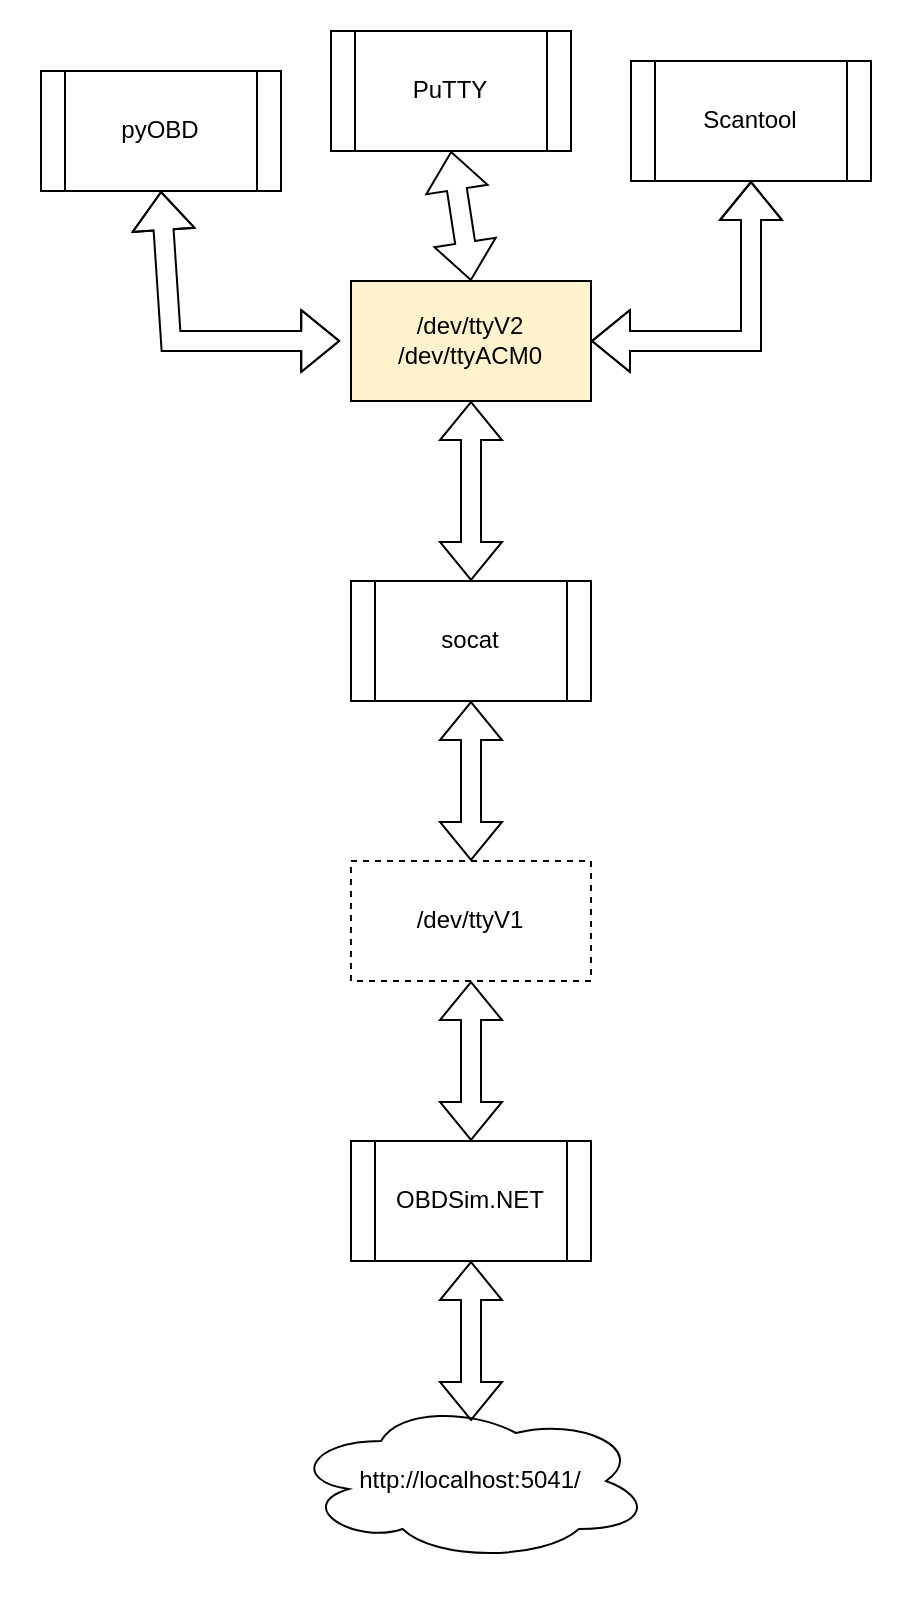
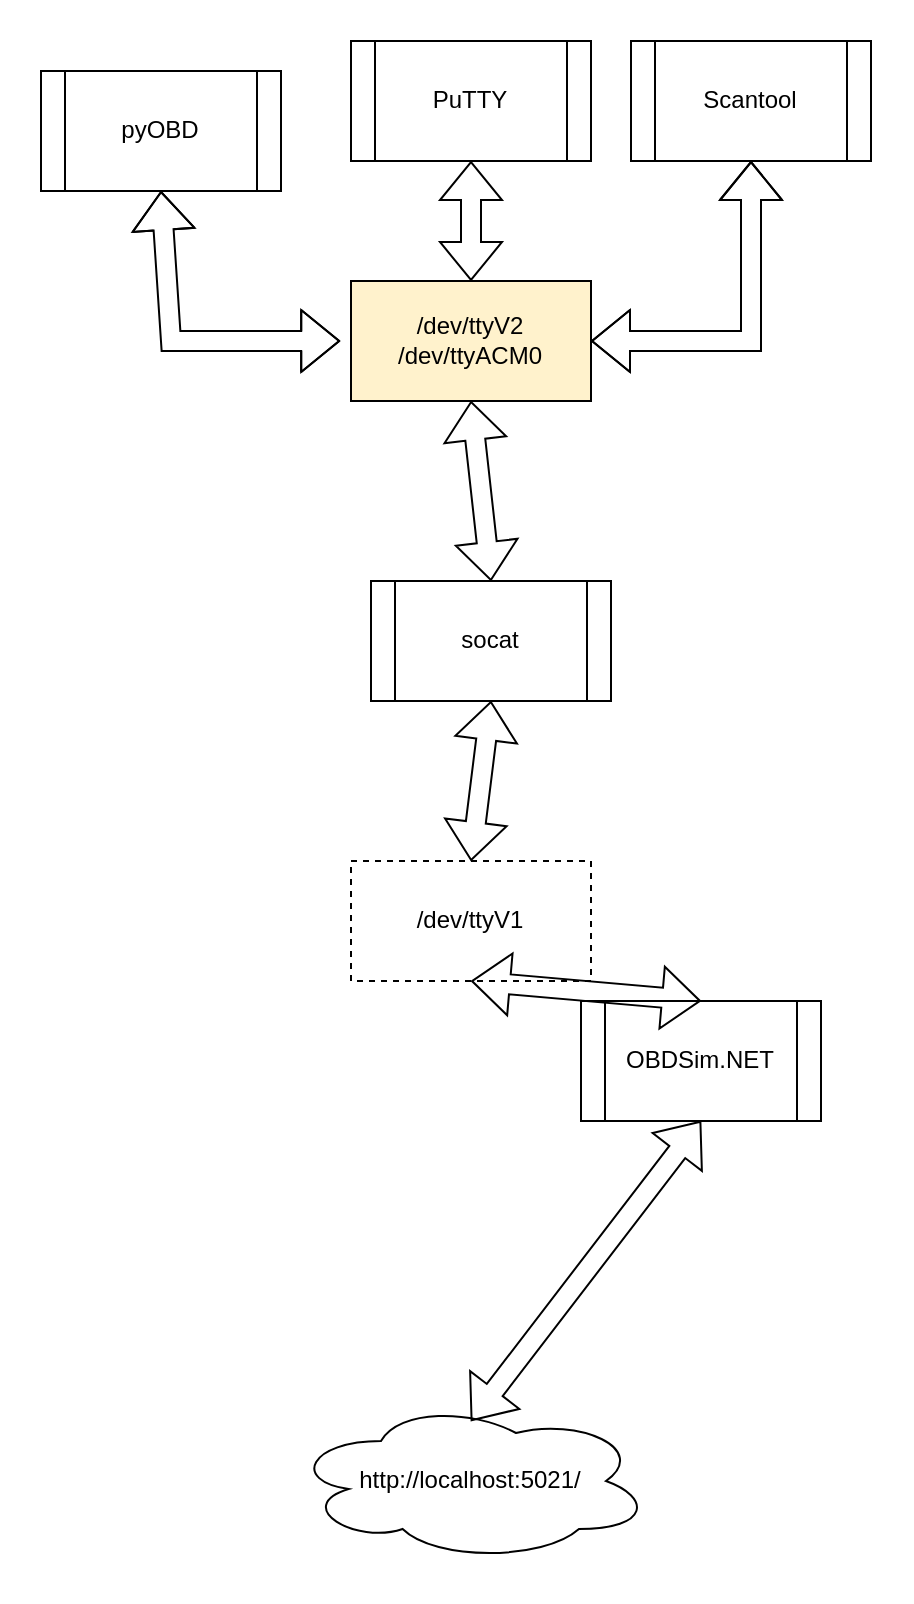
node "PuTTY": moved (451, 91) -> (471, 101)
node "Scantool": moved (751, 121) -> (751, 101)
node "socat": moved (471, 641) -> (491, 641)
node "OBDSim.NET": moved (471, 1201) -> (701, 1061)
node "http://localhost:5041/": label "http://localhost:5041/" -> "http://localhost:5021/"
